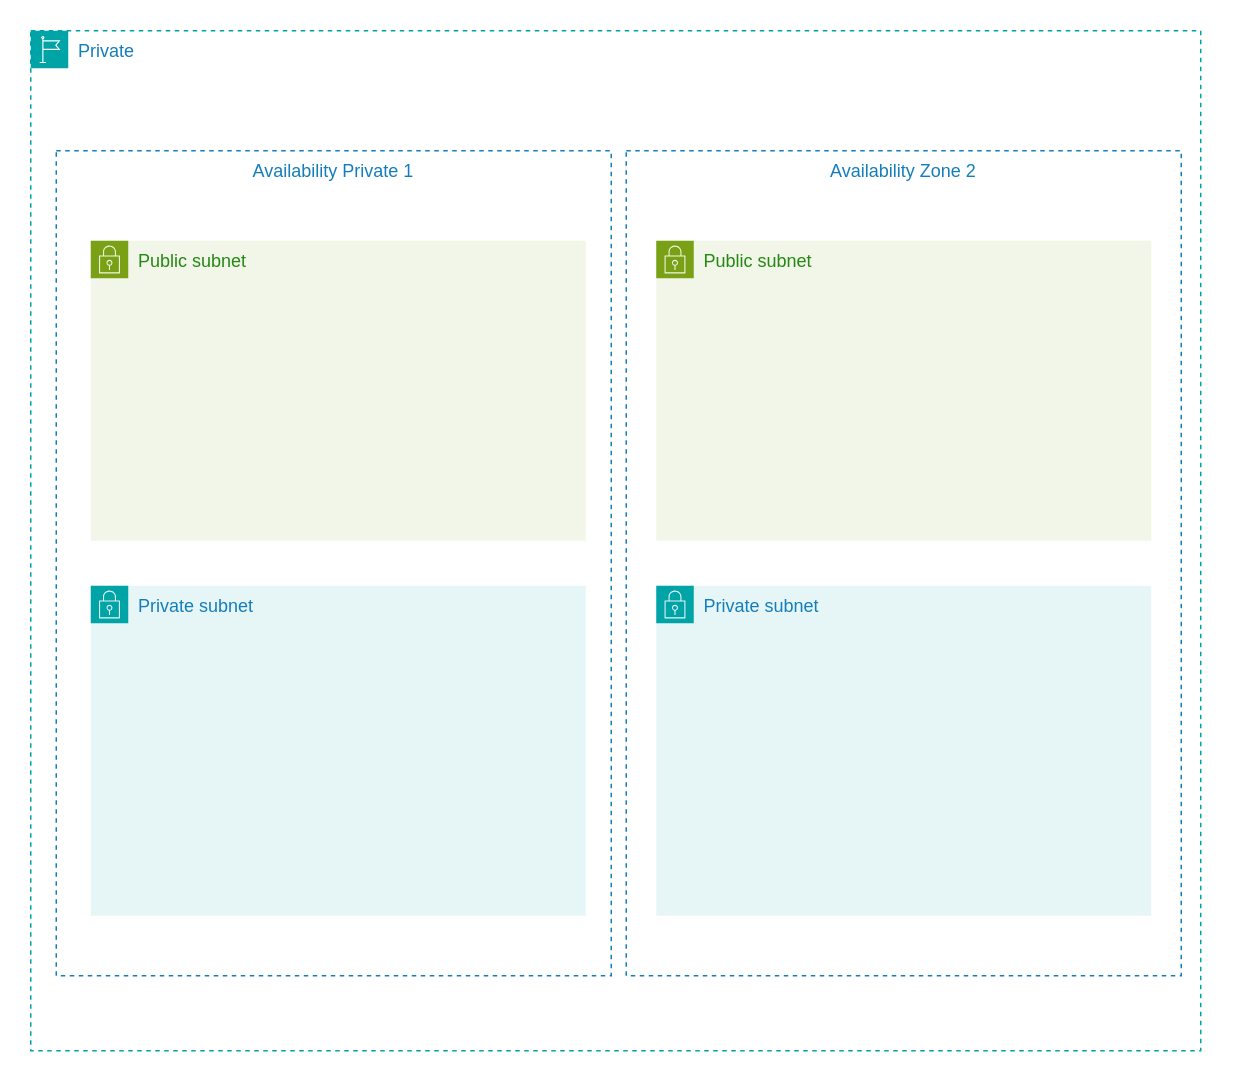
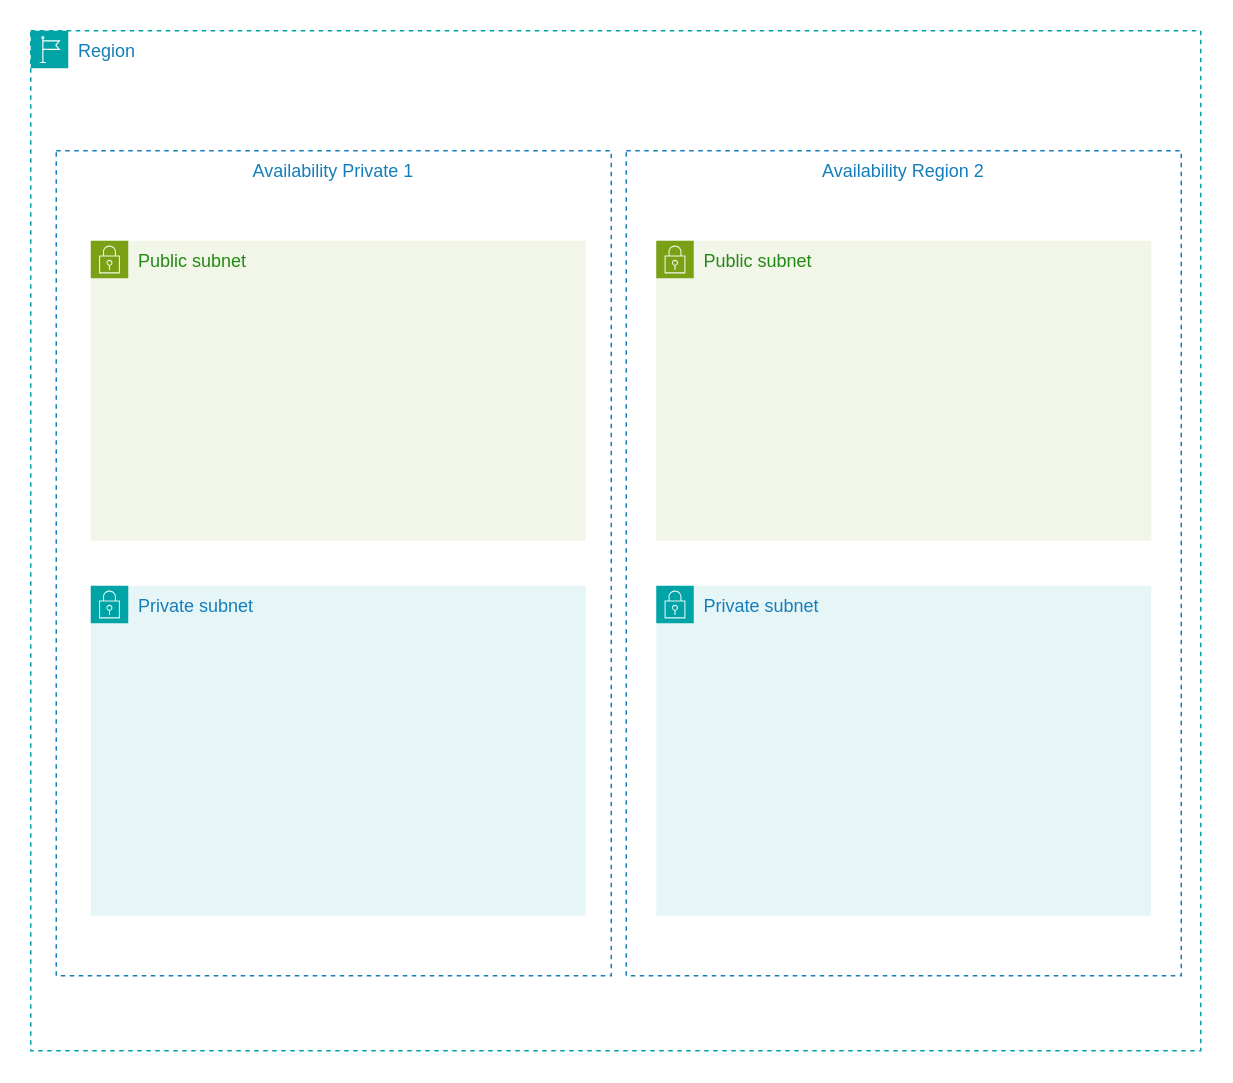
node "Private": label "Private" -> "Region"
node "Availability Zone 2": label "Availability Zone 2" -> "Availability Region 2"
